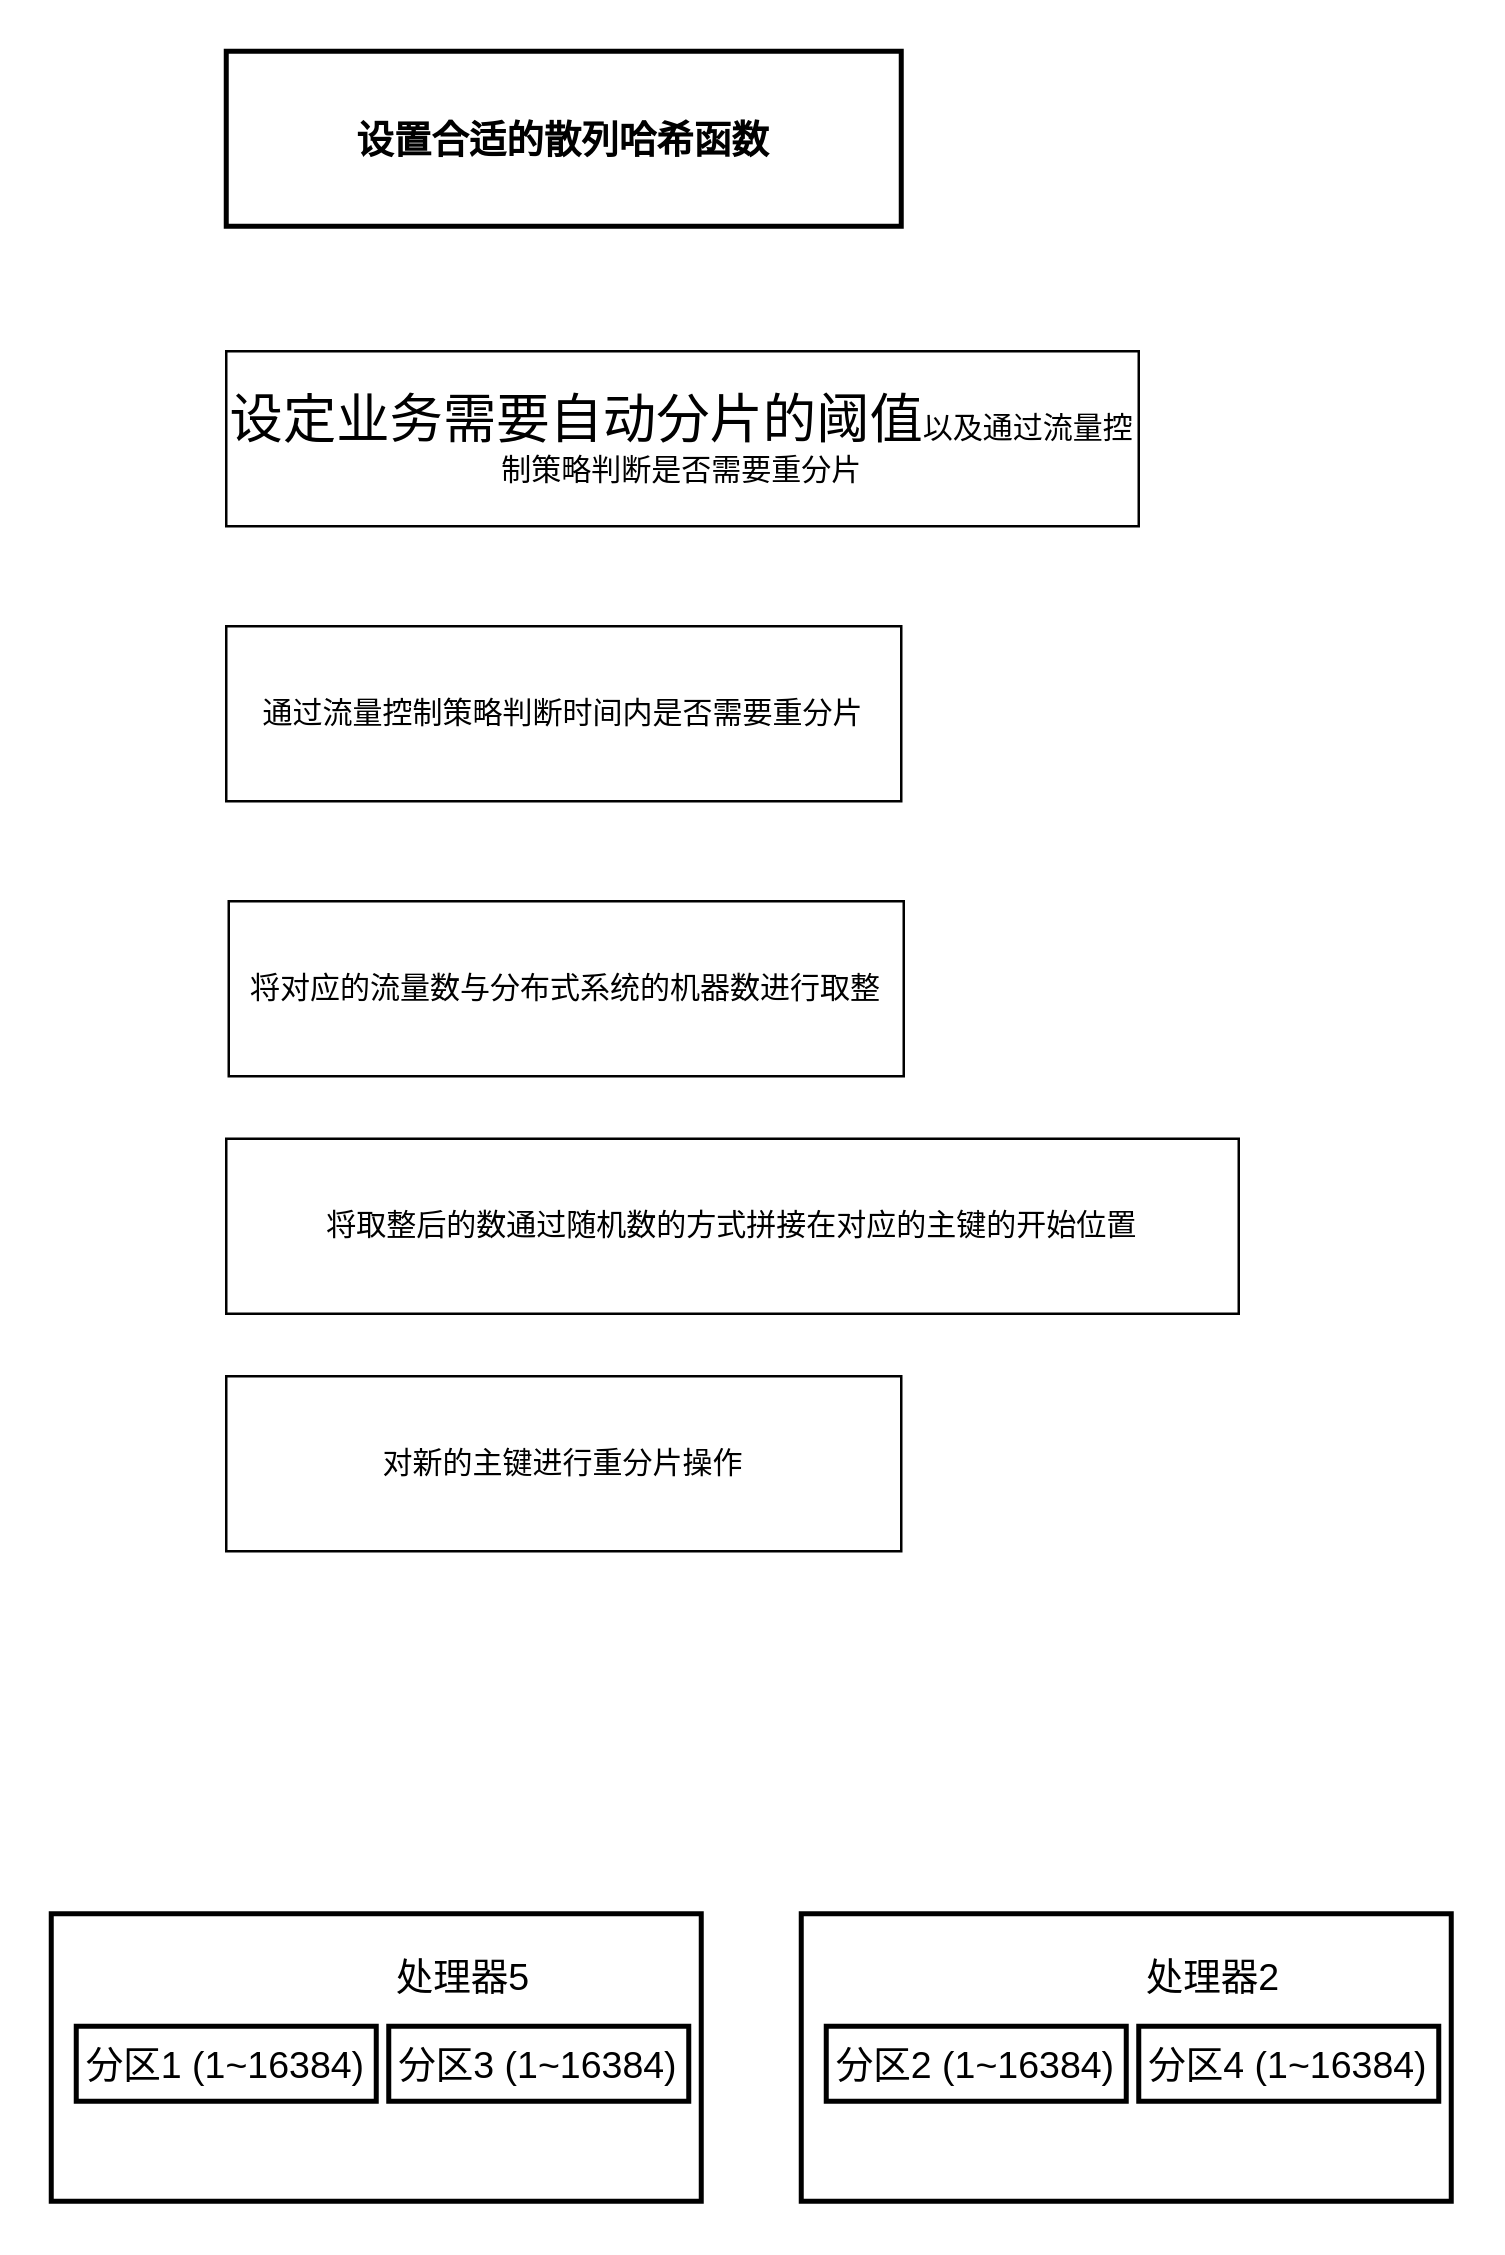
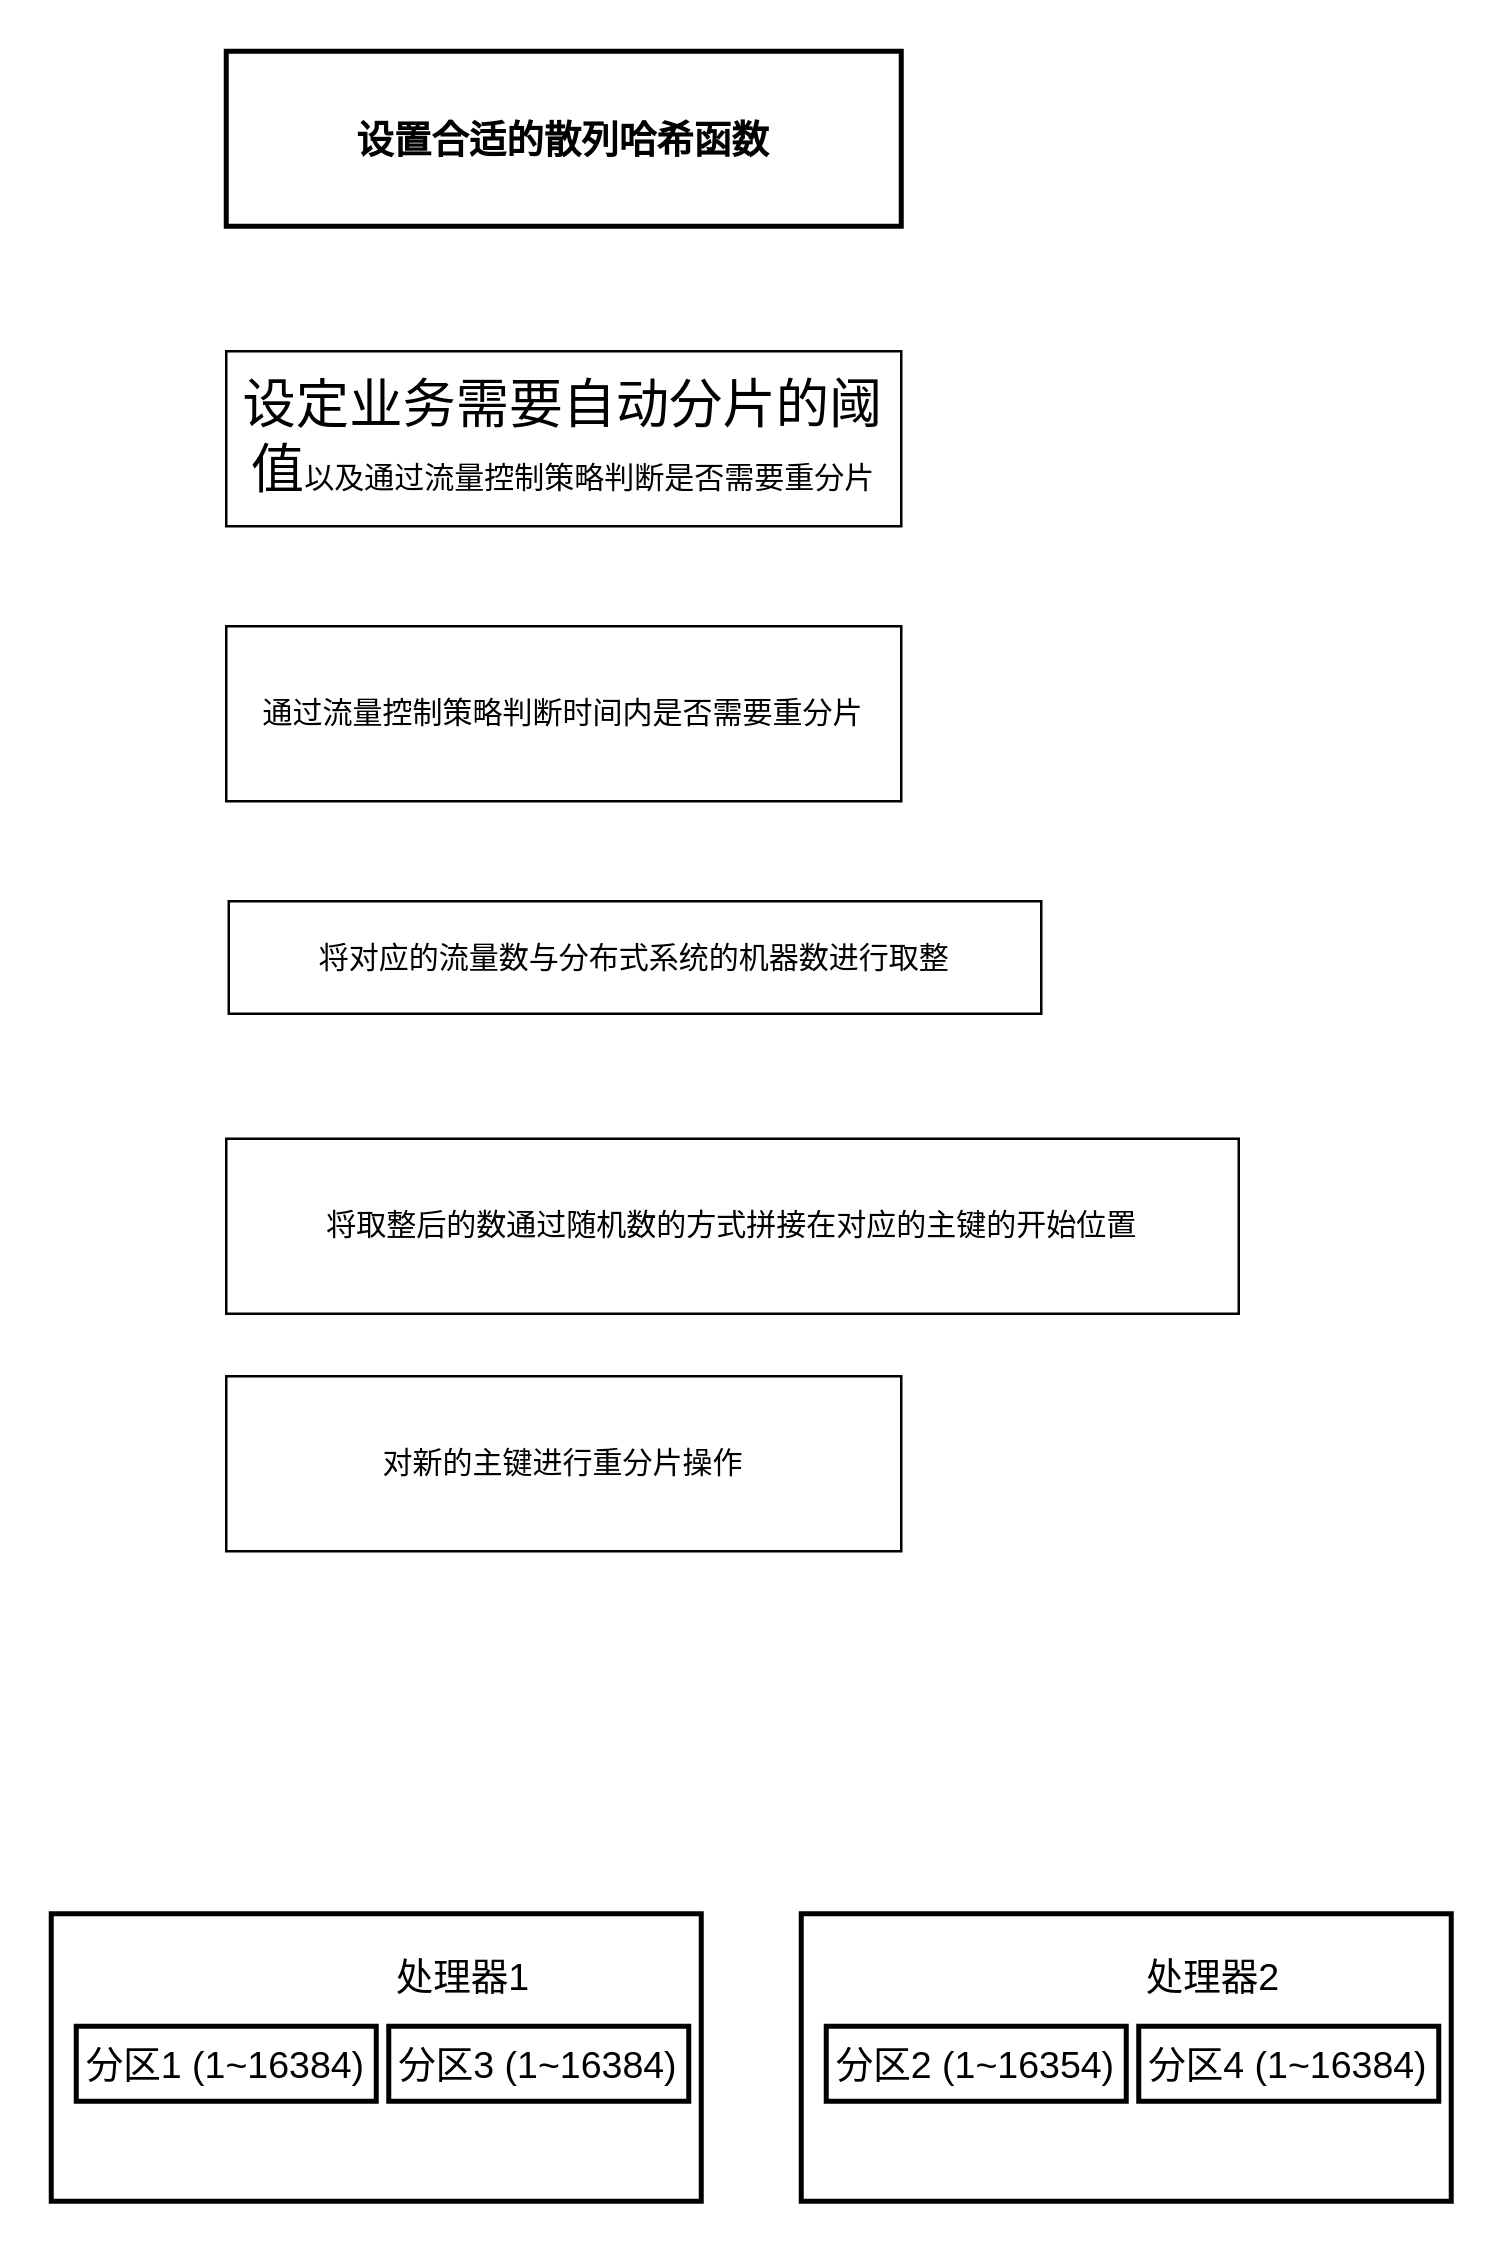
node "设定业务需要自动分片的阈值以及通过流量控制策略判断是否需要重分片": size 913x175 -> 675x175
node "将对应的流量数与分布式系统的机器数进行取整": size 675x175 -> 813x113
node "处理器5": label "处理器5" -> "处理器1"
node "分区2 (1~16384)": label "分区2 (1~16384)" -> "分区2 (1~16354)"
